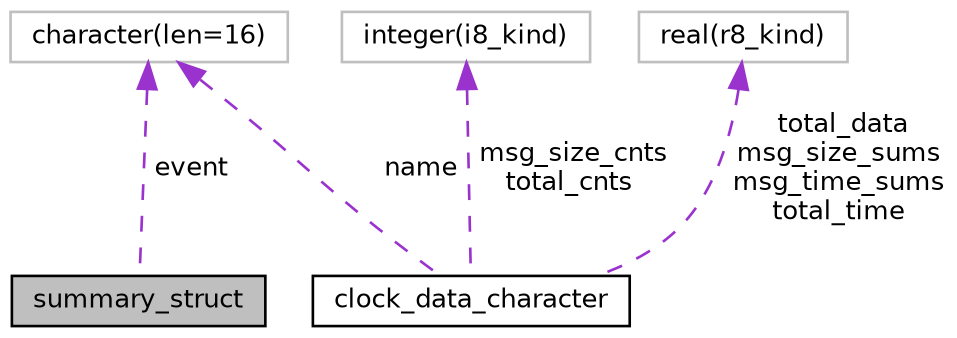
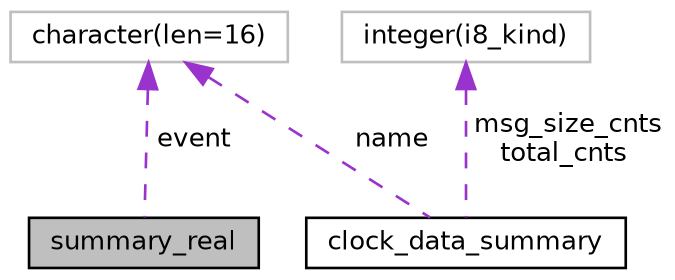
node "real(r8_kind)": removed
node "summary_struct": label "summary_struct" -> "summary_real"
node "clock_data_character": label "clock_data_character" -> "clock_data_summary"
